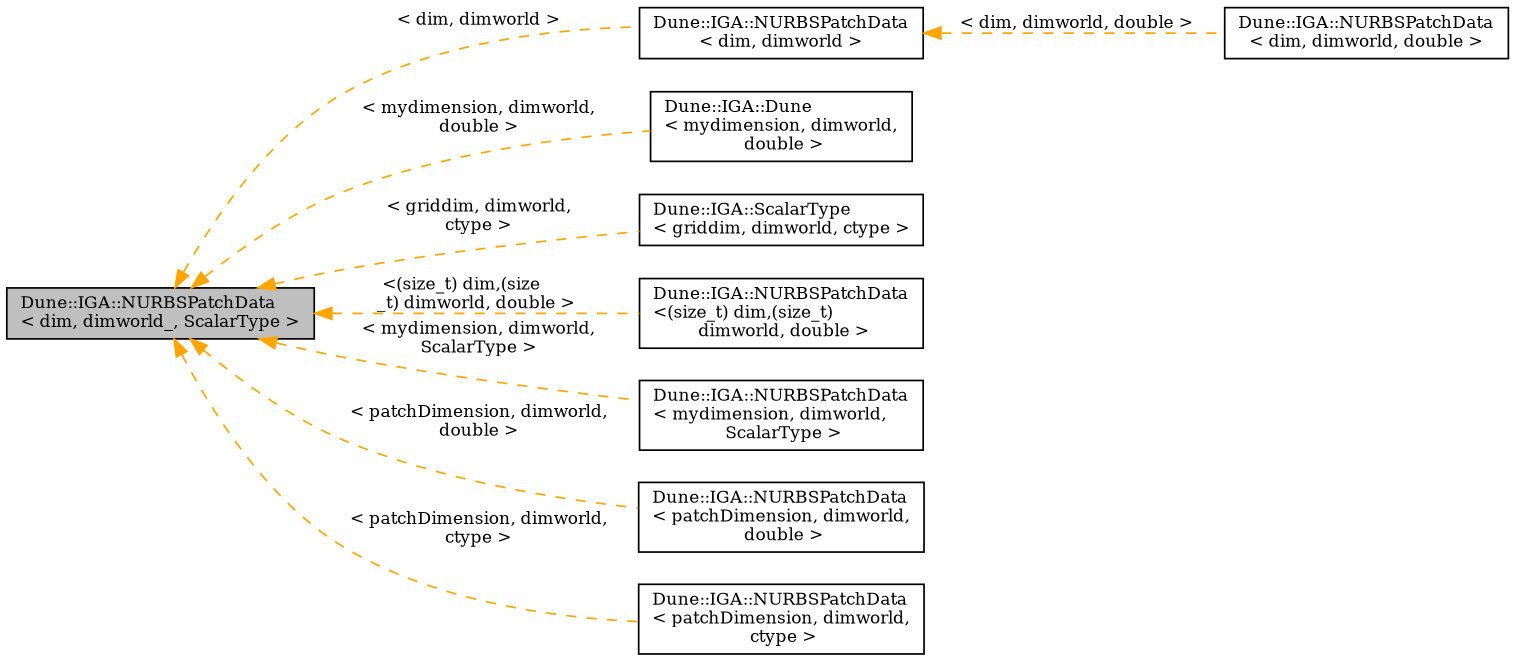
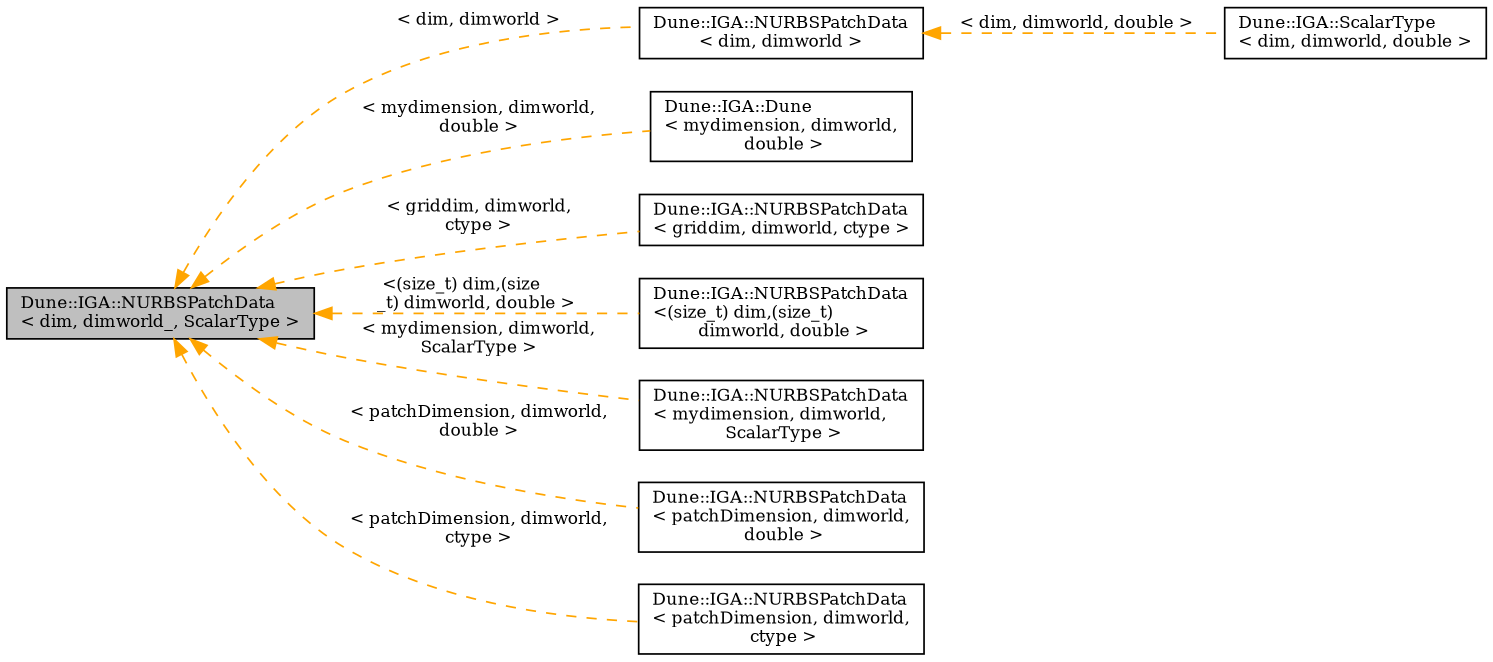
node "Dune::IGA::NURBSPatchData < dim, dimworld, double >": label "Dune::IGA::NURBSPatchData < dim, dimworld, double >" -> "Dune::IGA::ScalarType < dim, dimworld, double >"
node "Dune::IGA::ScalarType < griddim, dimworld, ctype >": label "Dune::IGA::ScalarType < griddim, dimworld, ctype >" -> "Dune::IGA::NURBSPatchData < griddim, dimworld, ctype >"
